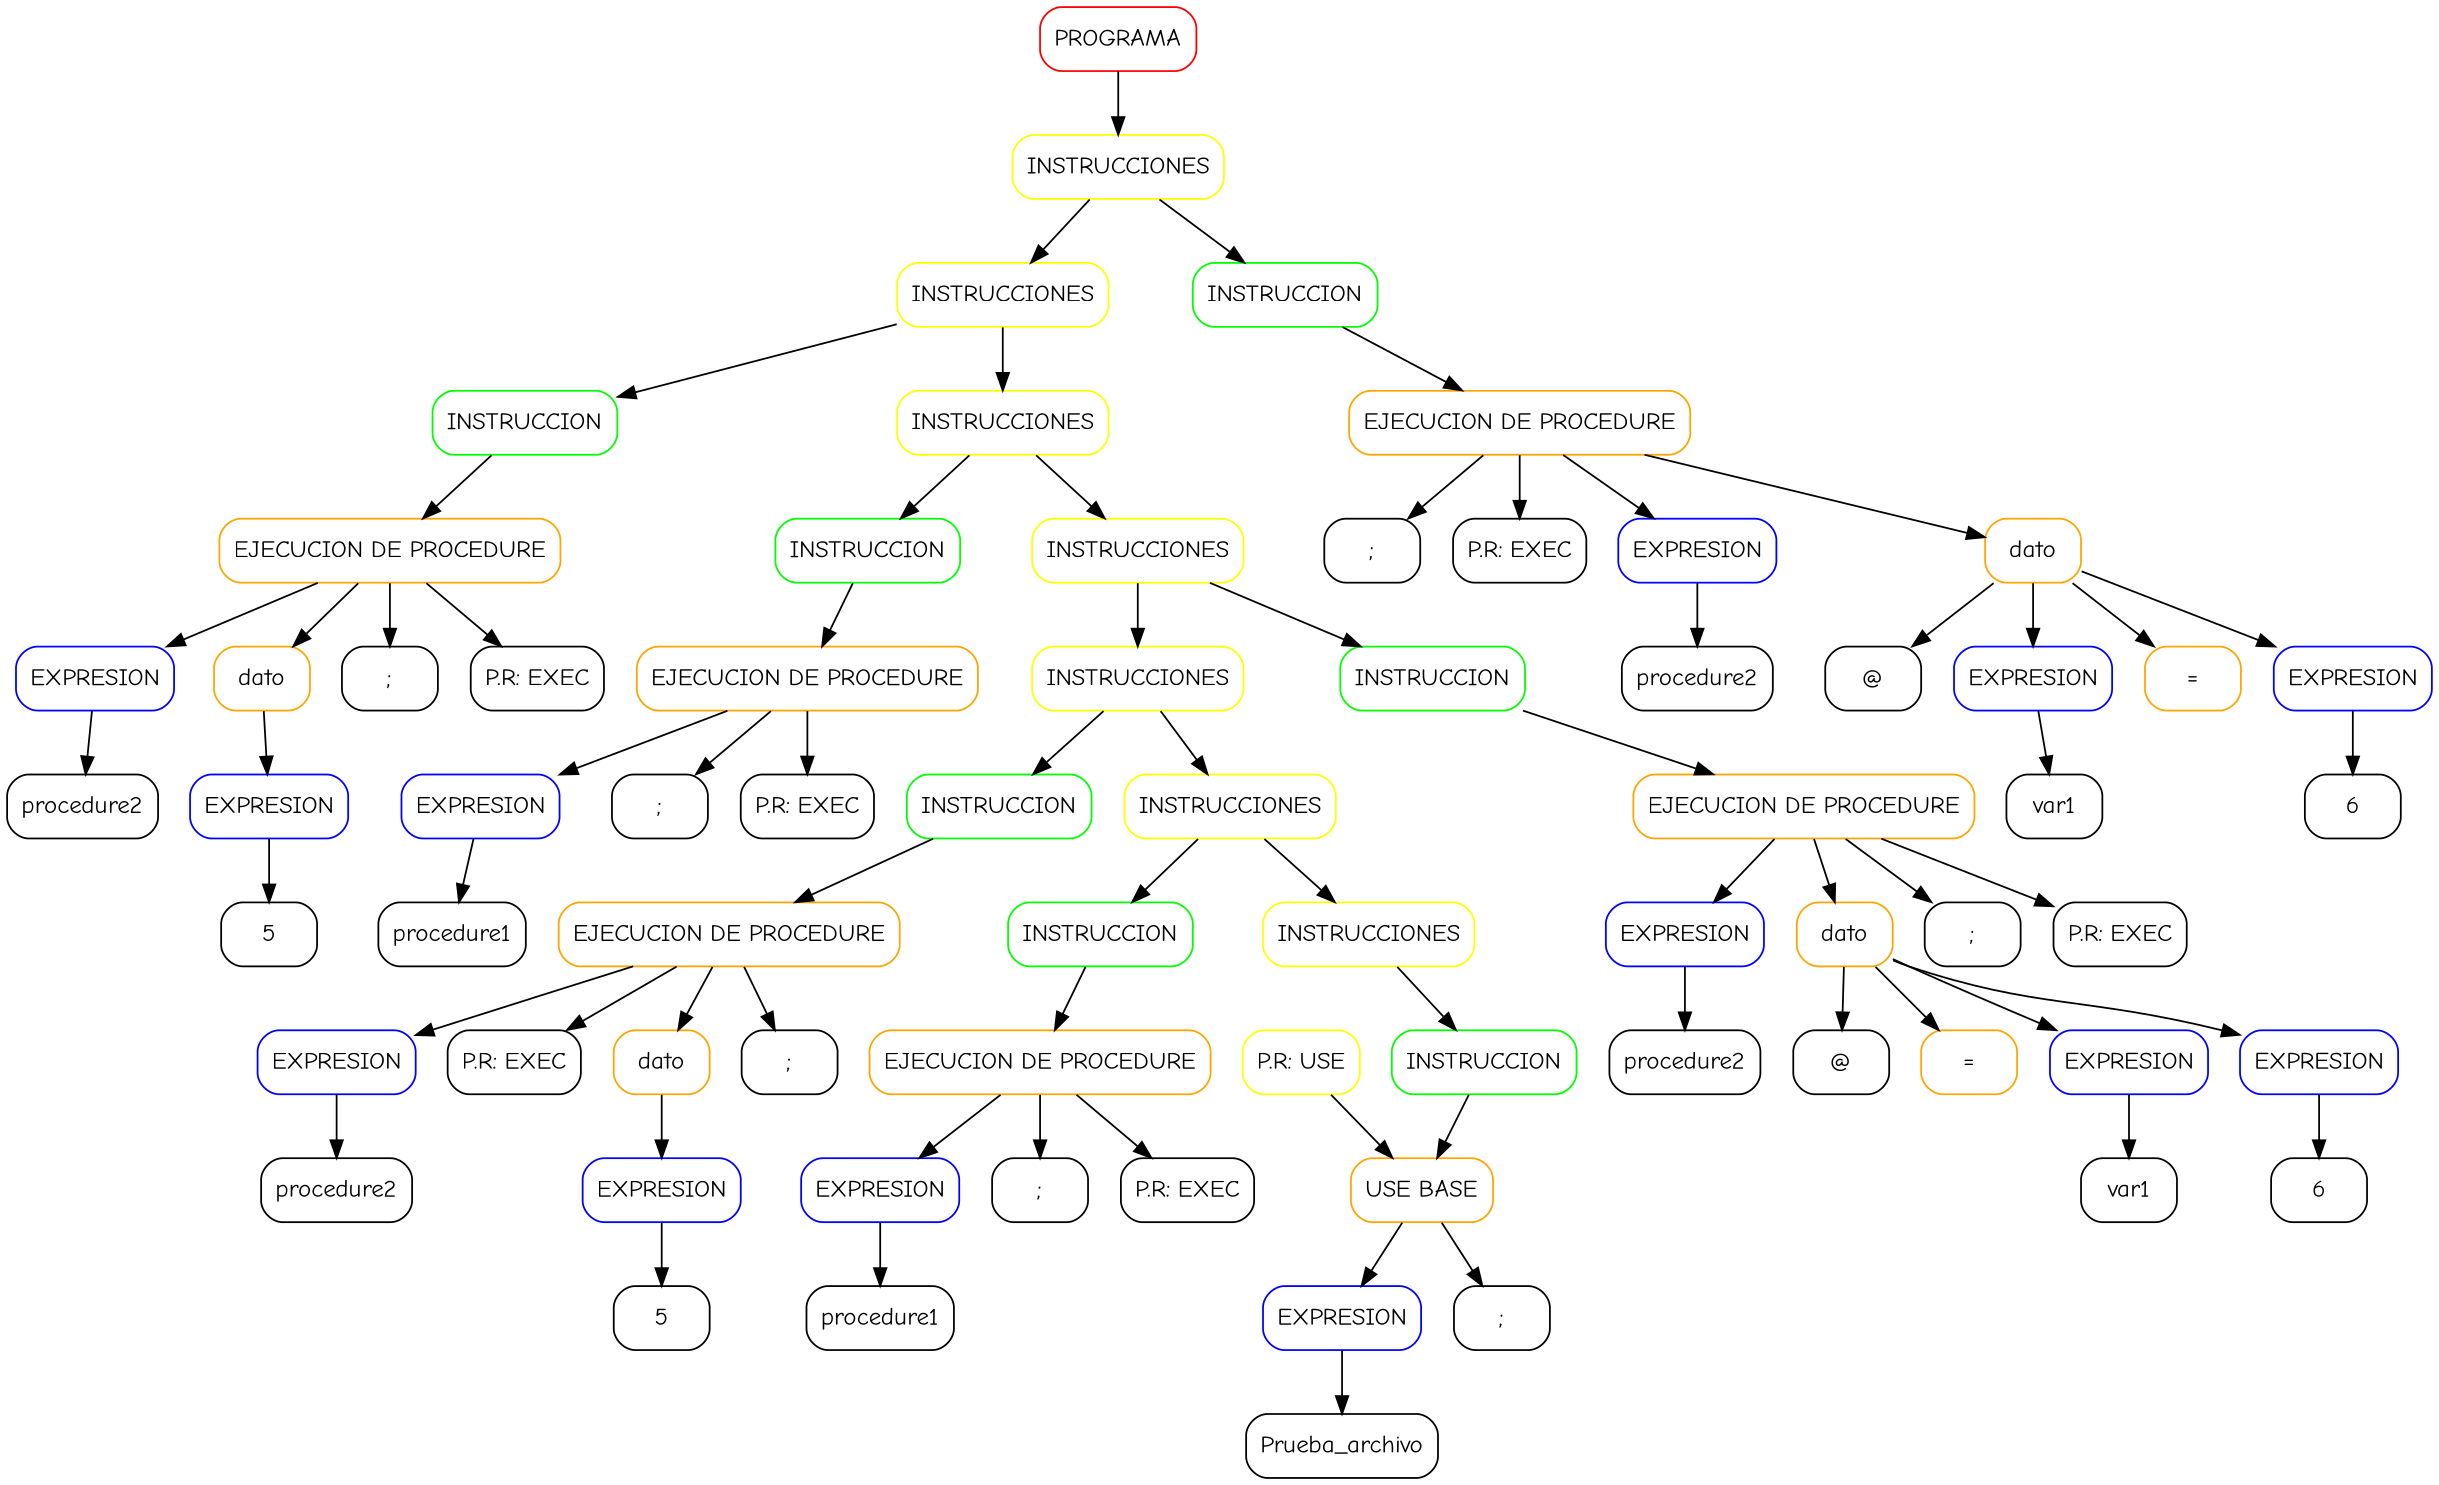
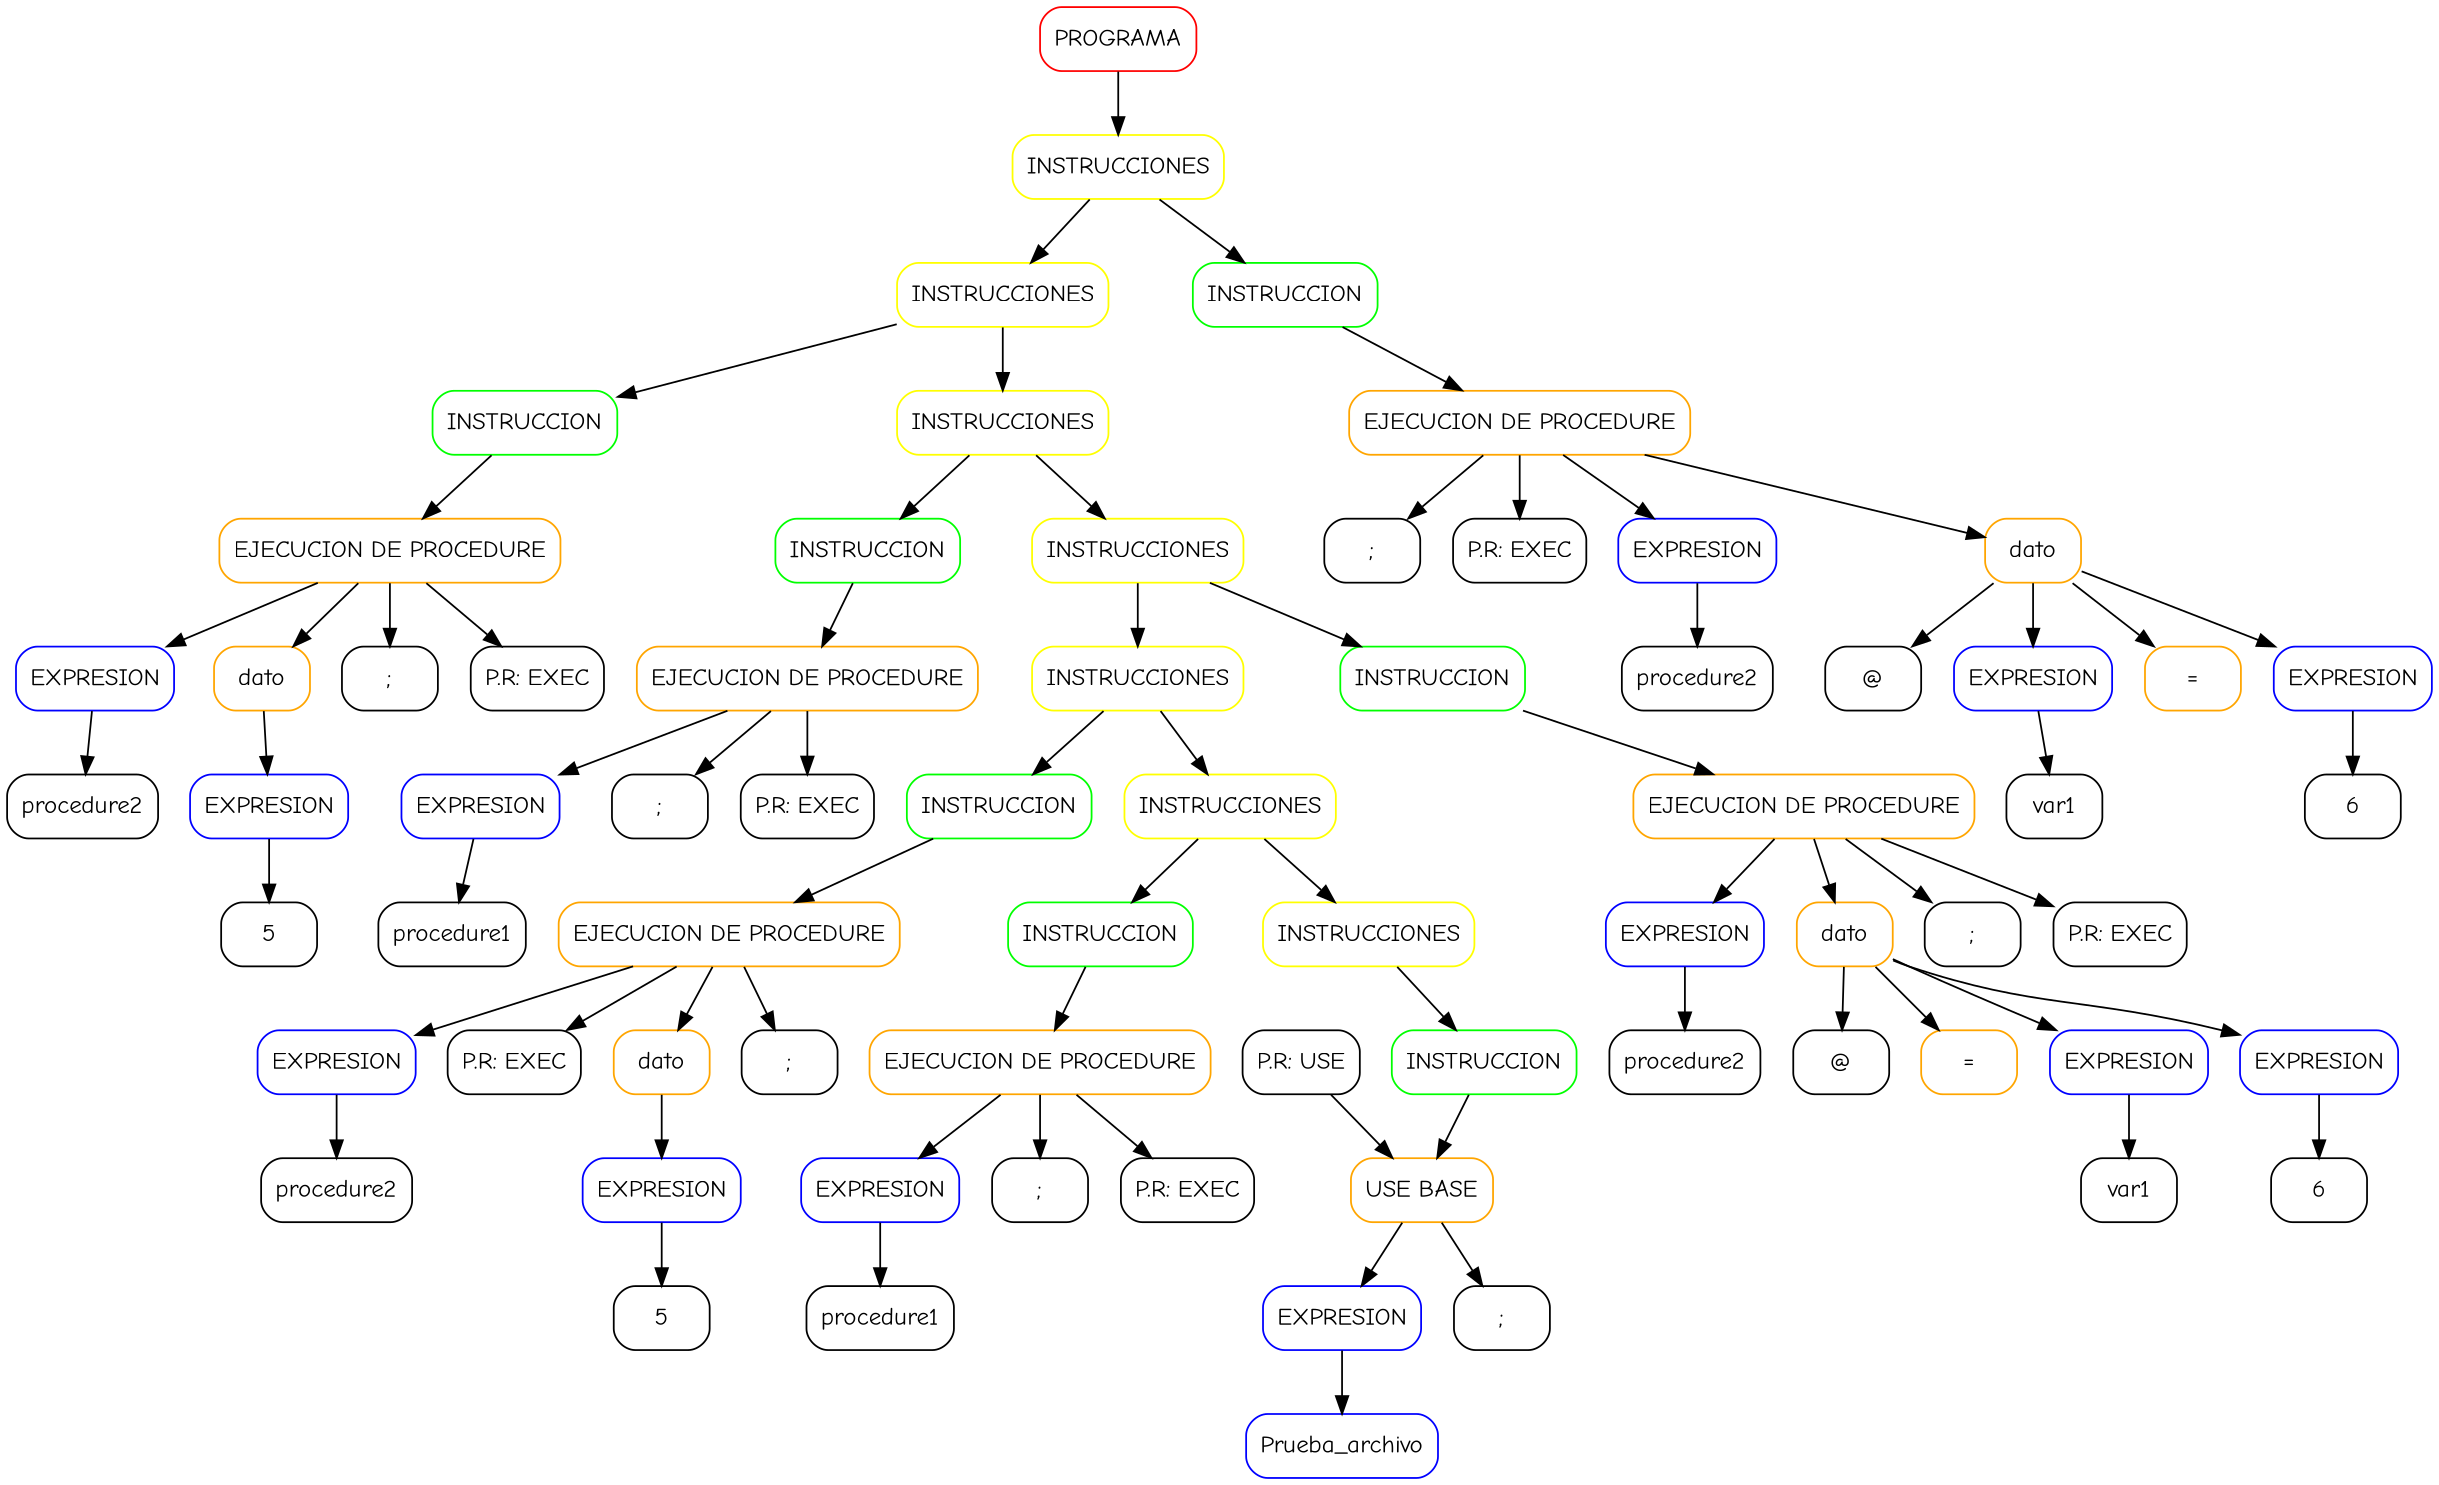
node "P.R: USE": color yellow -> black
node "Prueba_archivo": color black -> blue
